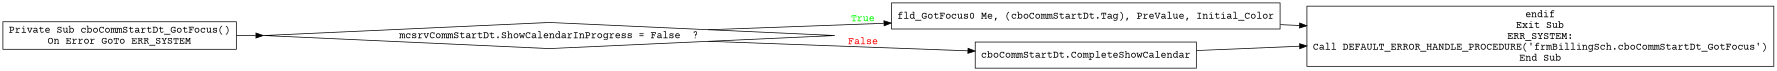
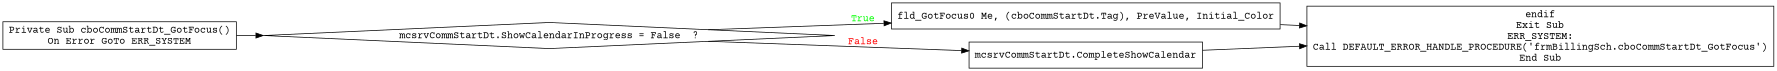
node "cboCommStartDt.CompleteShowCalendar": label "cboCommStartDt.CompleteShowCalendar" -> "mcsrvCommStartDt.CompleteShowCalendar"
